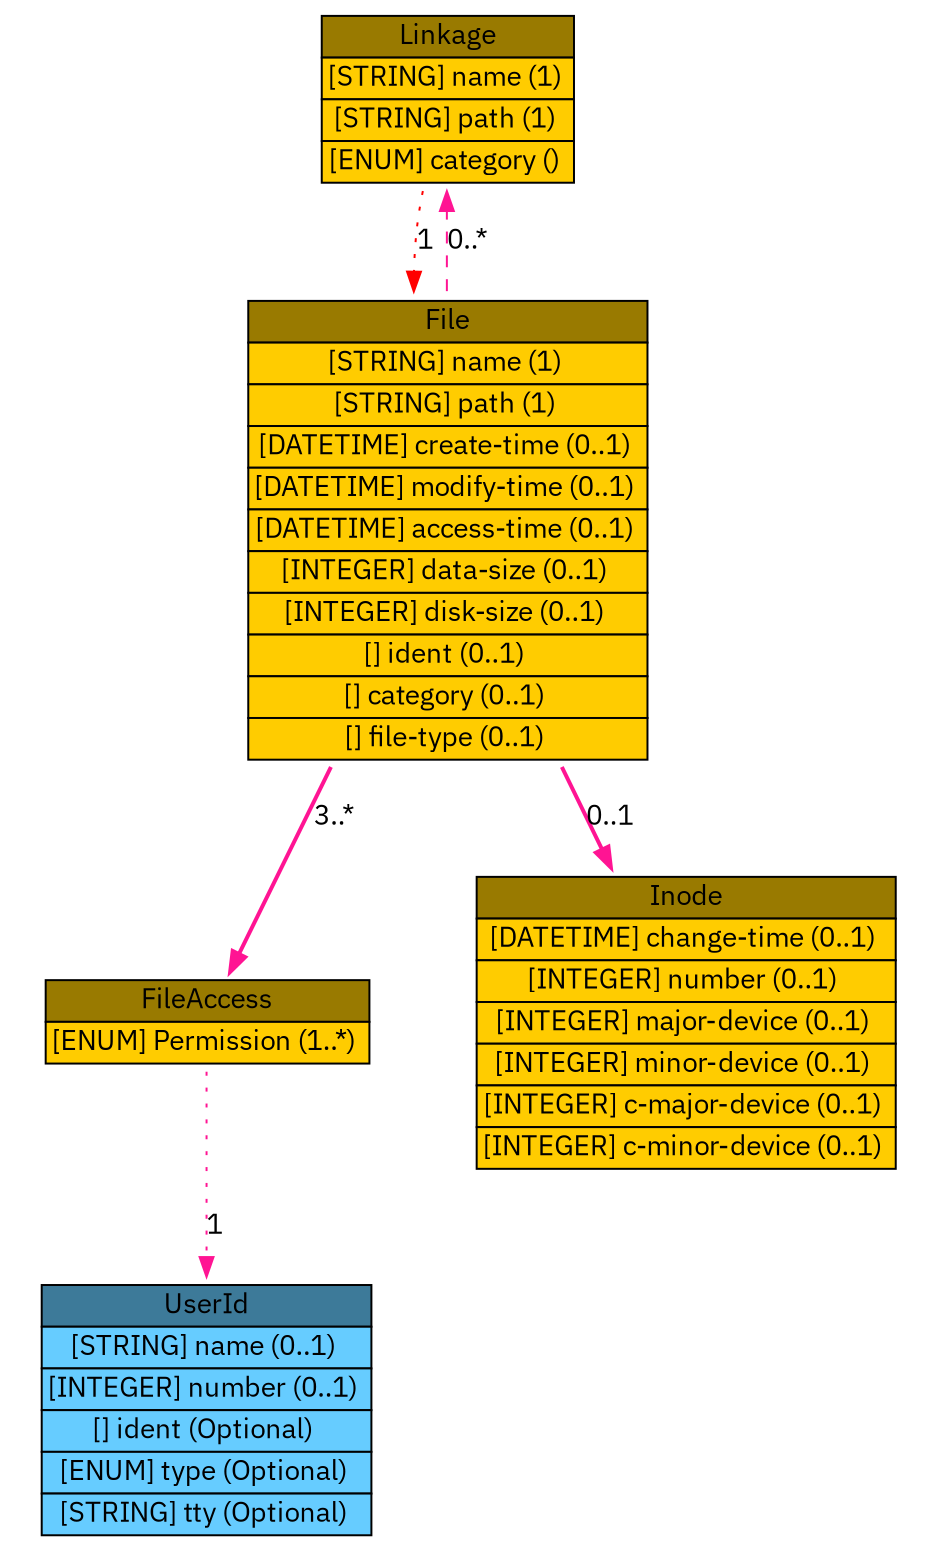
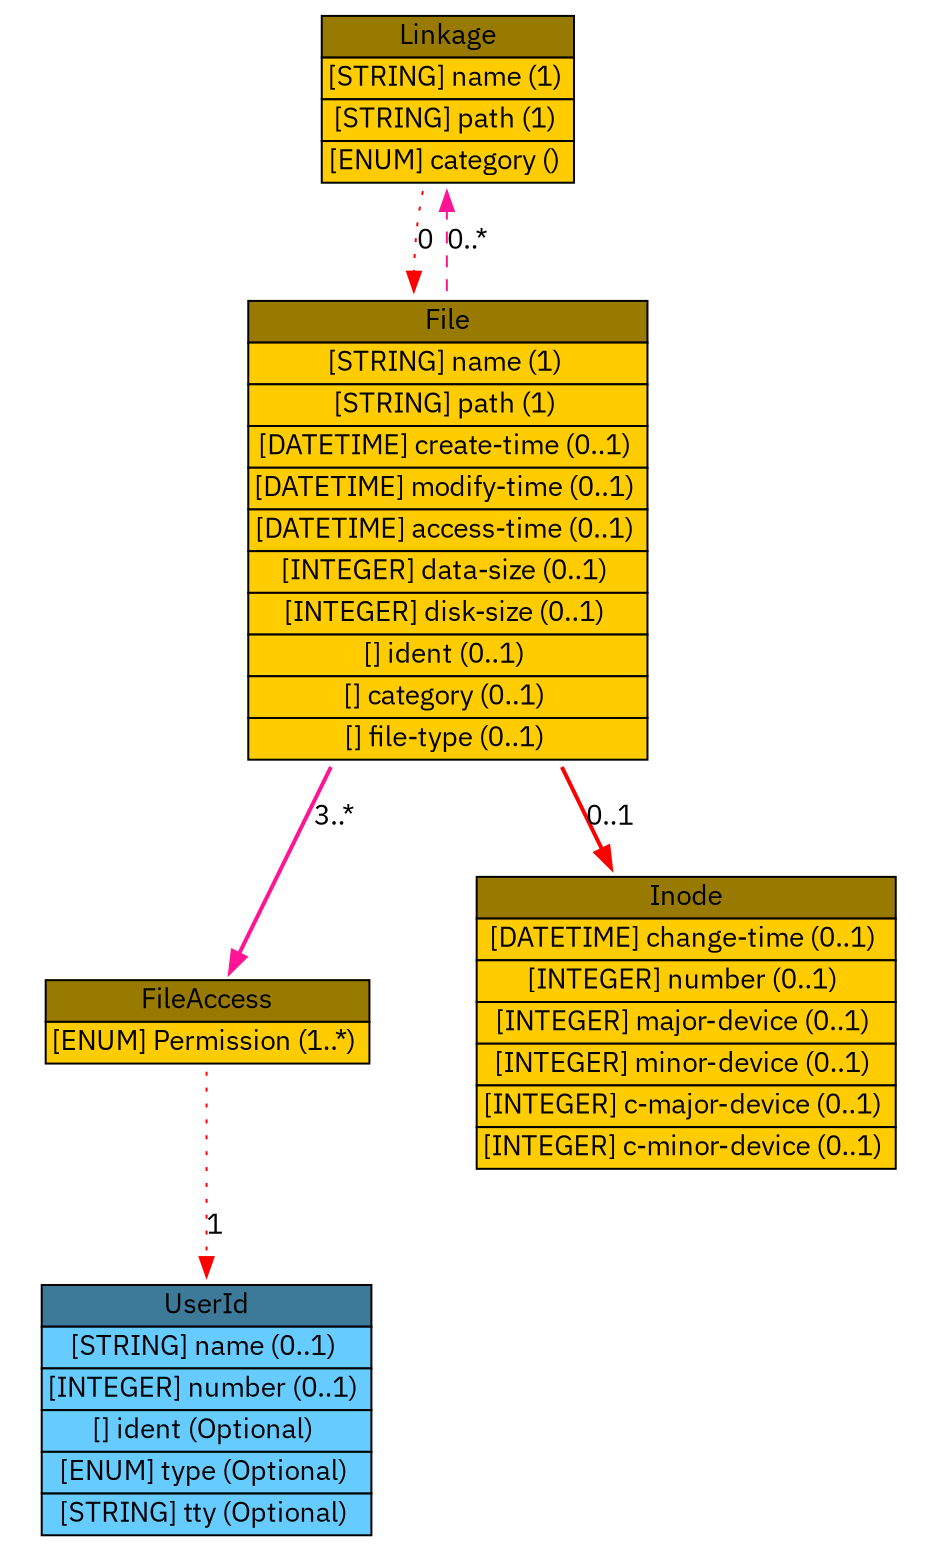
edge "Linkage" -> "File": label "1" -> "0"
edge "File" -> "Inode": color deeppink -> red
edge "FileAccess" -> "UserId": color deeppink -> red
